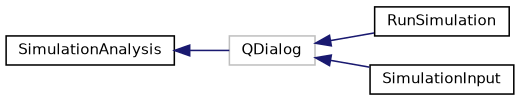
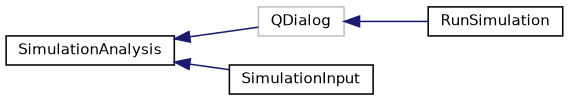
edge "SimulationInput" -> "QDialog": now "SimulationInput" -> "SimulationAnalysis"
